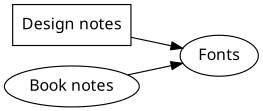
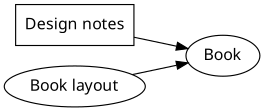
node "Fonts": label "Fonts" -> "Book"
node "Book notes": label "Book notes" -> "Book layout"
